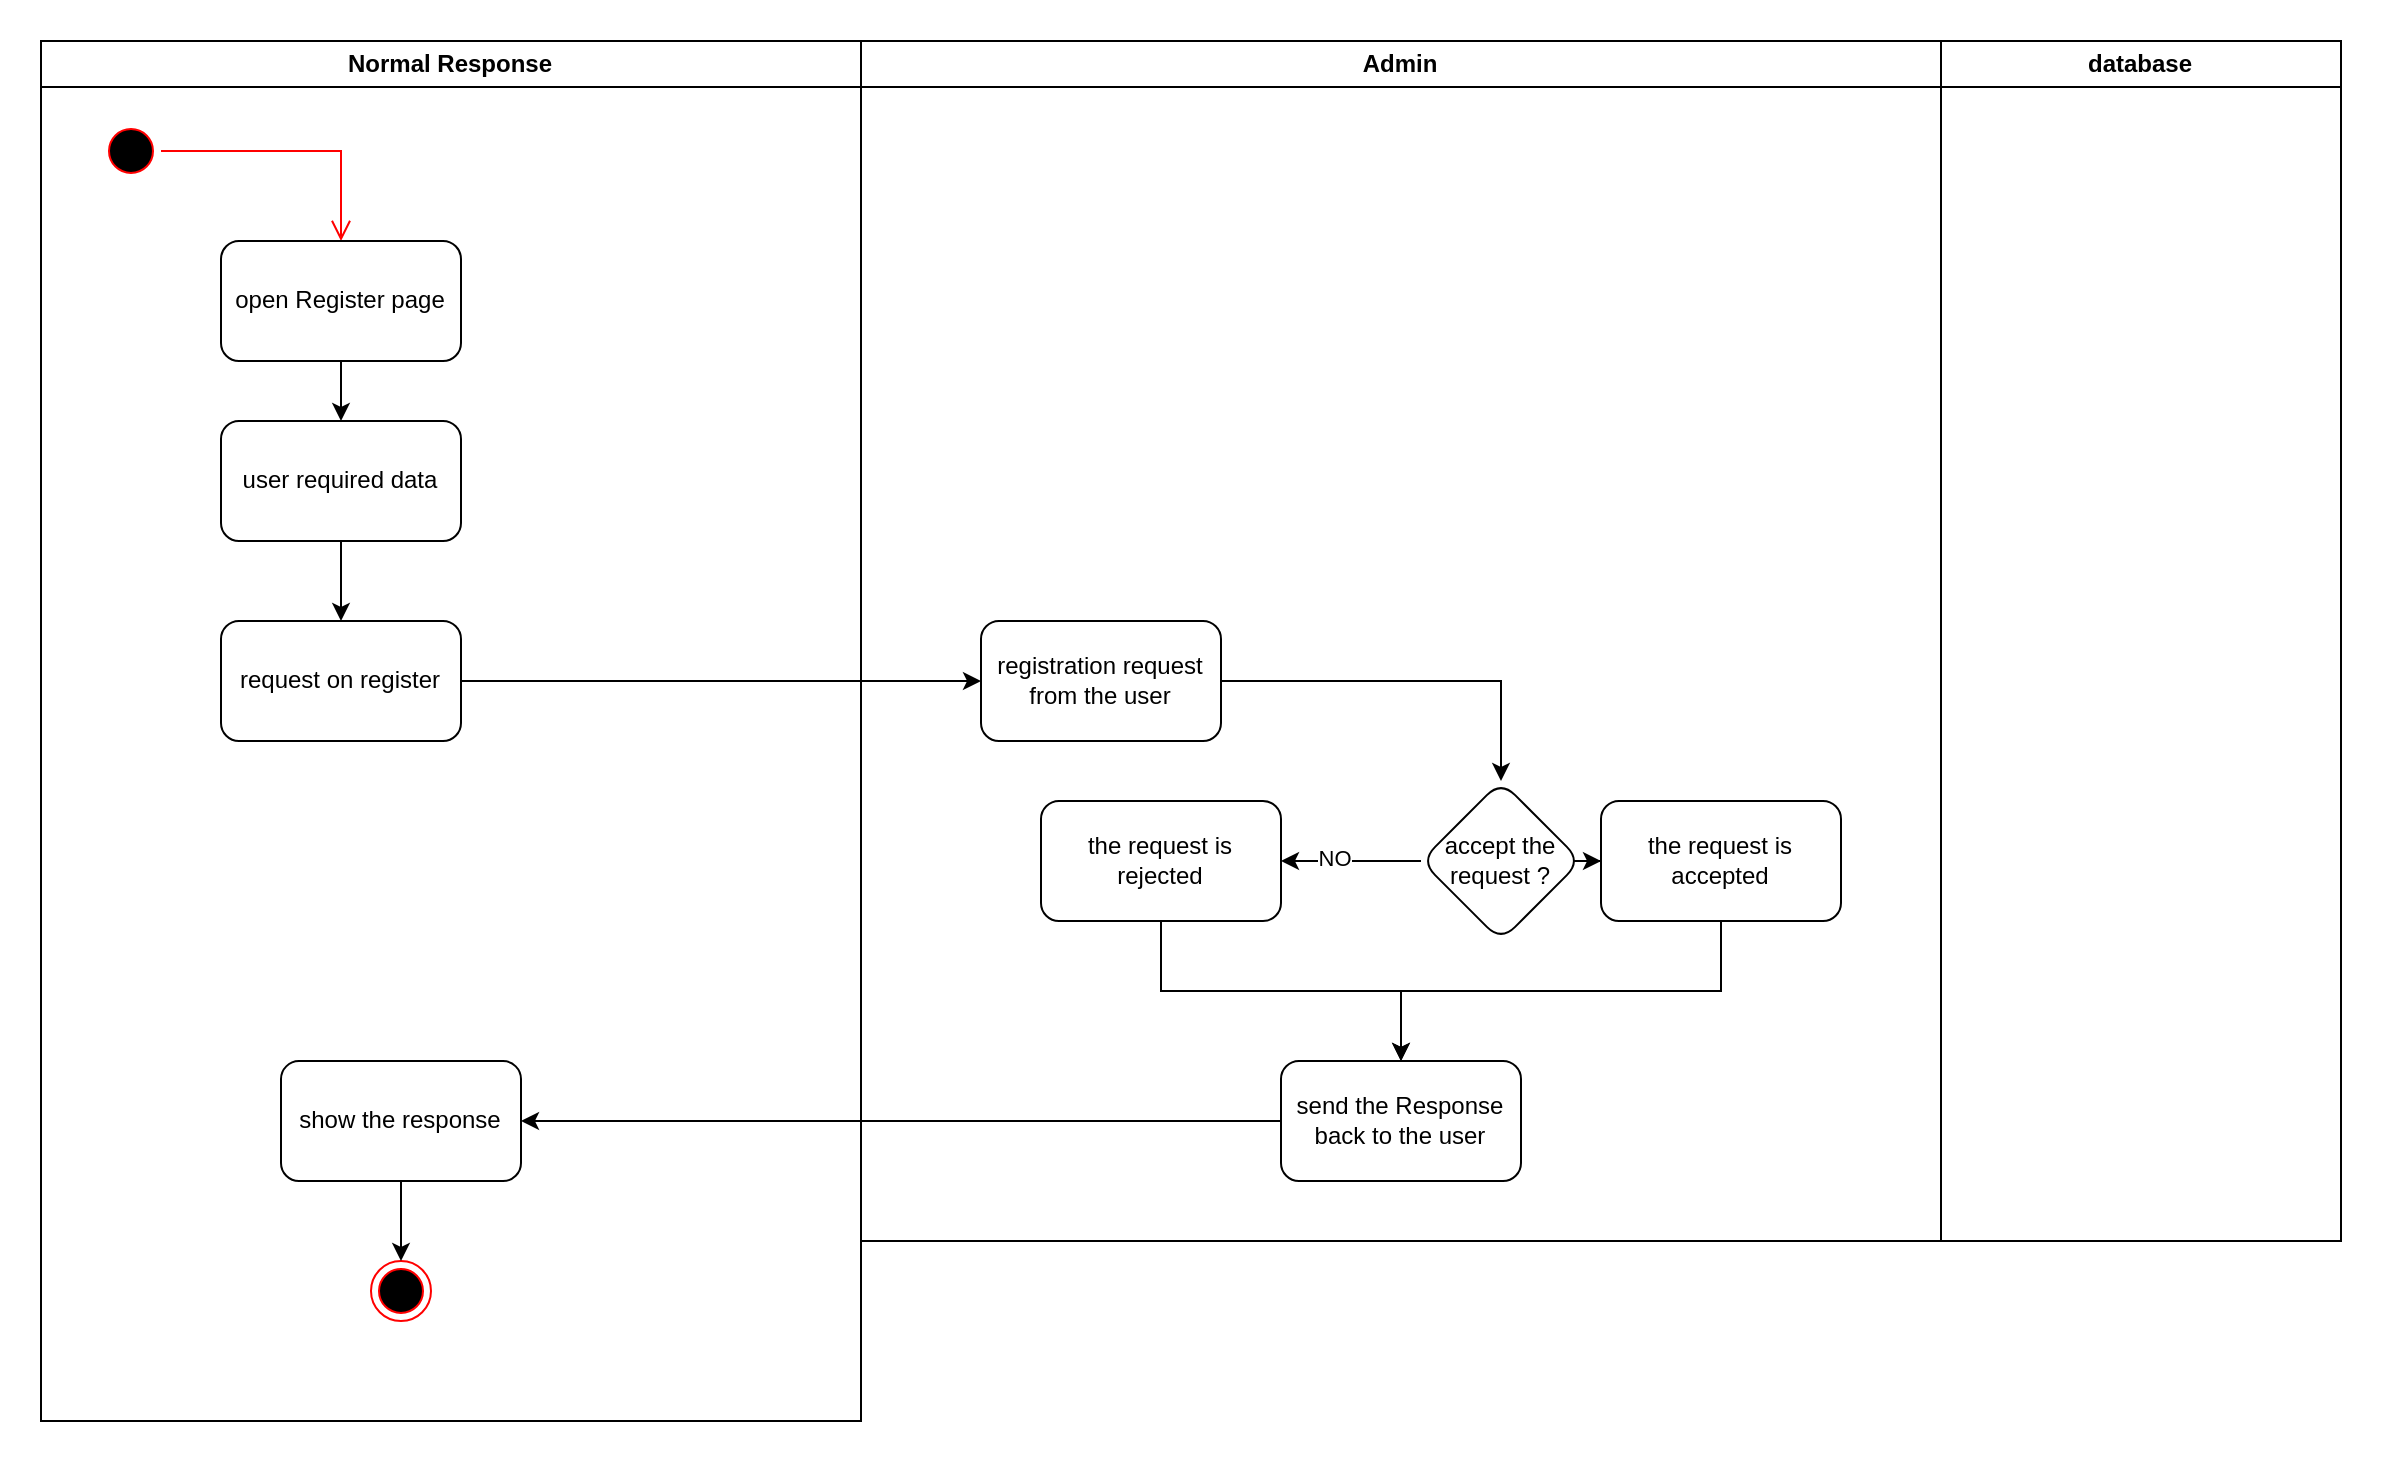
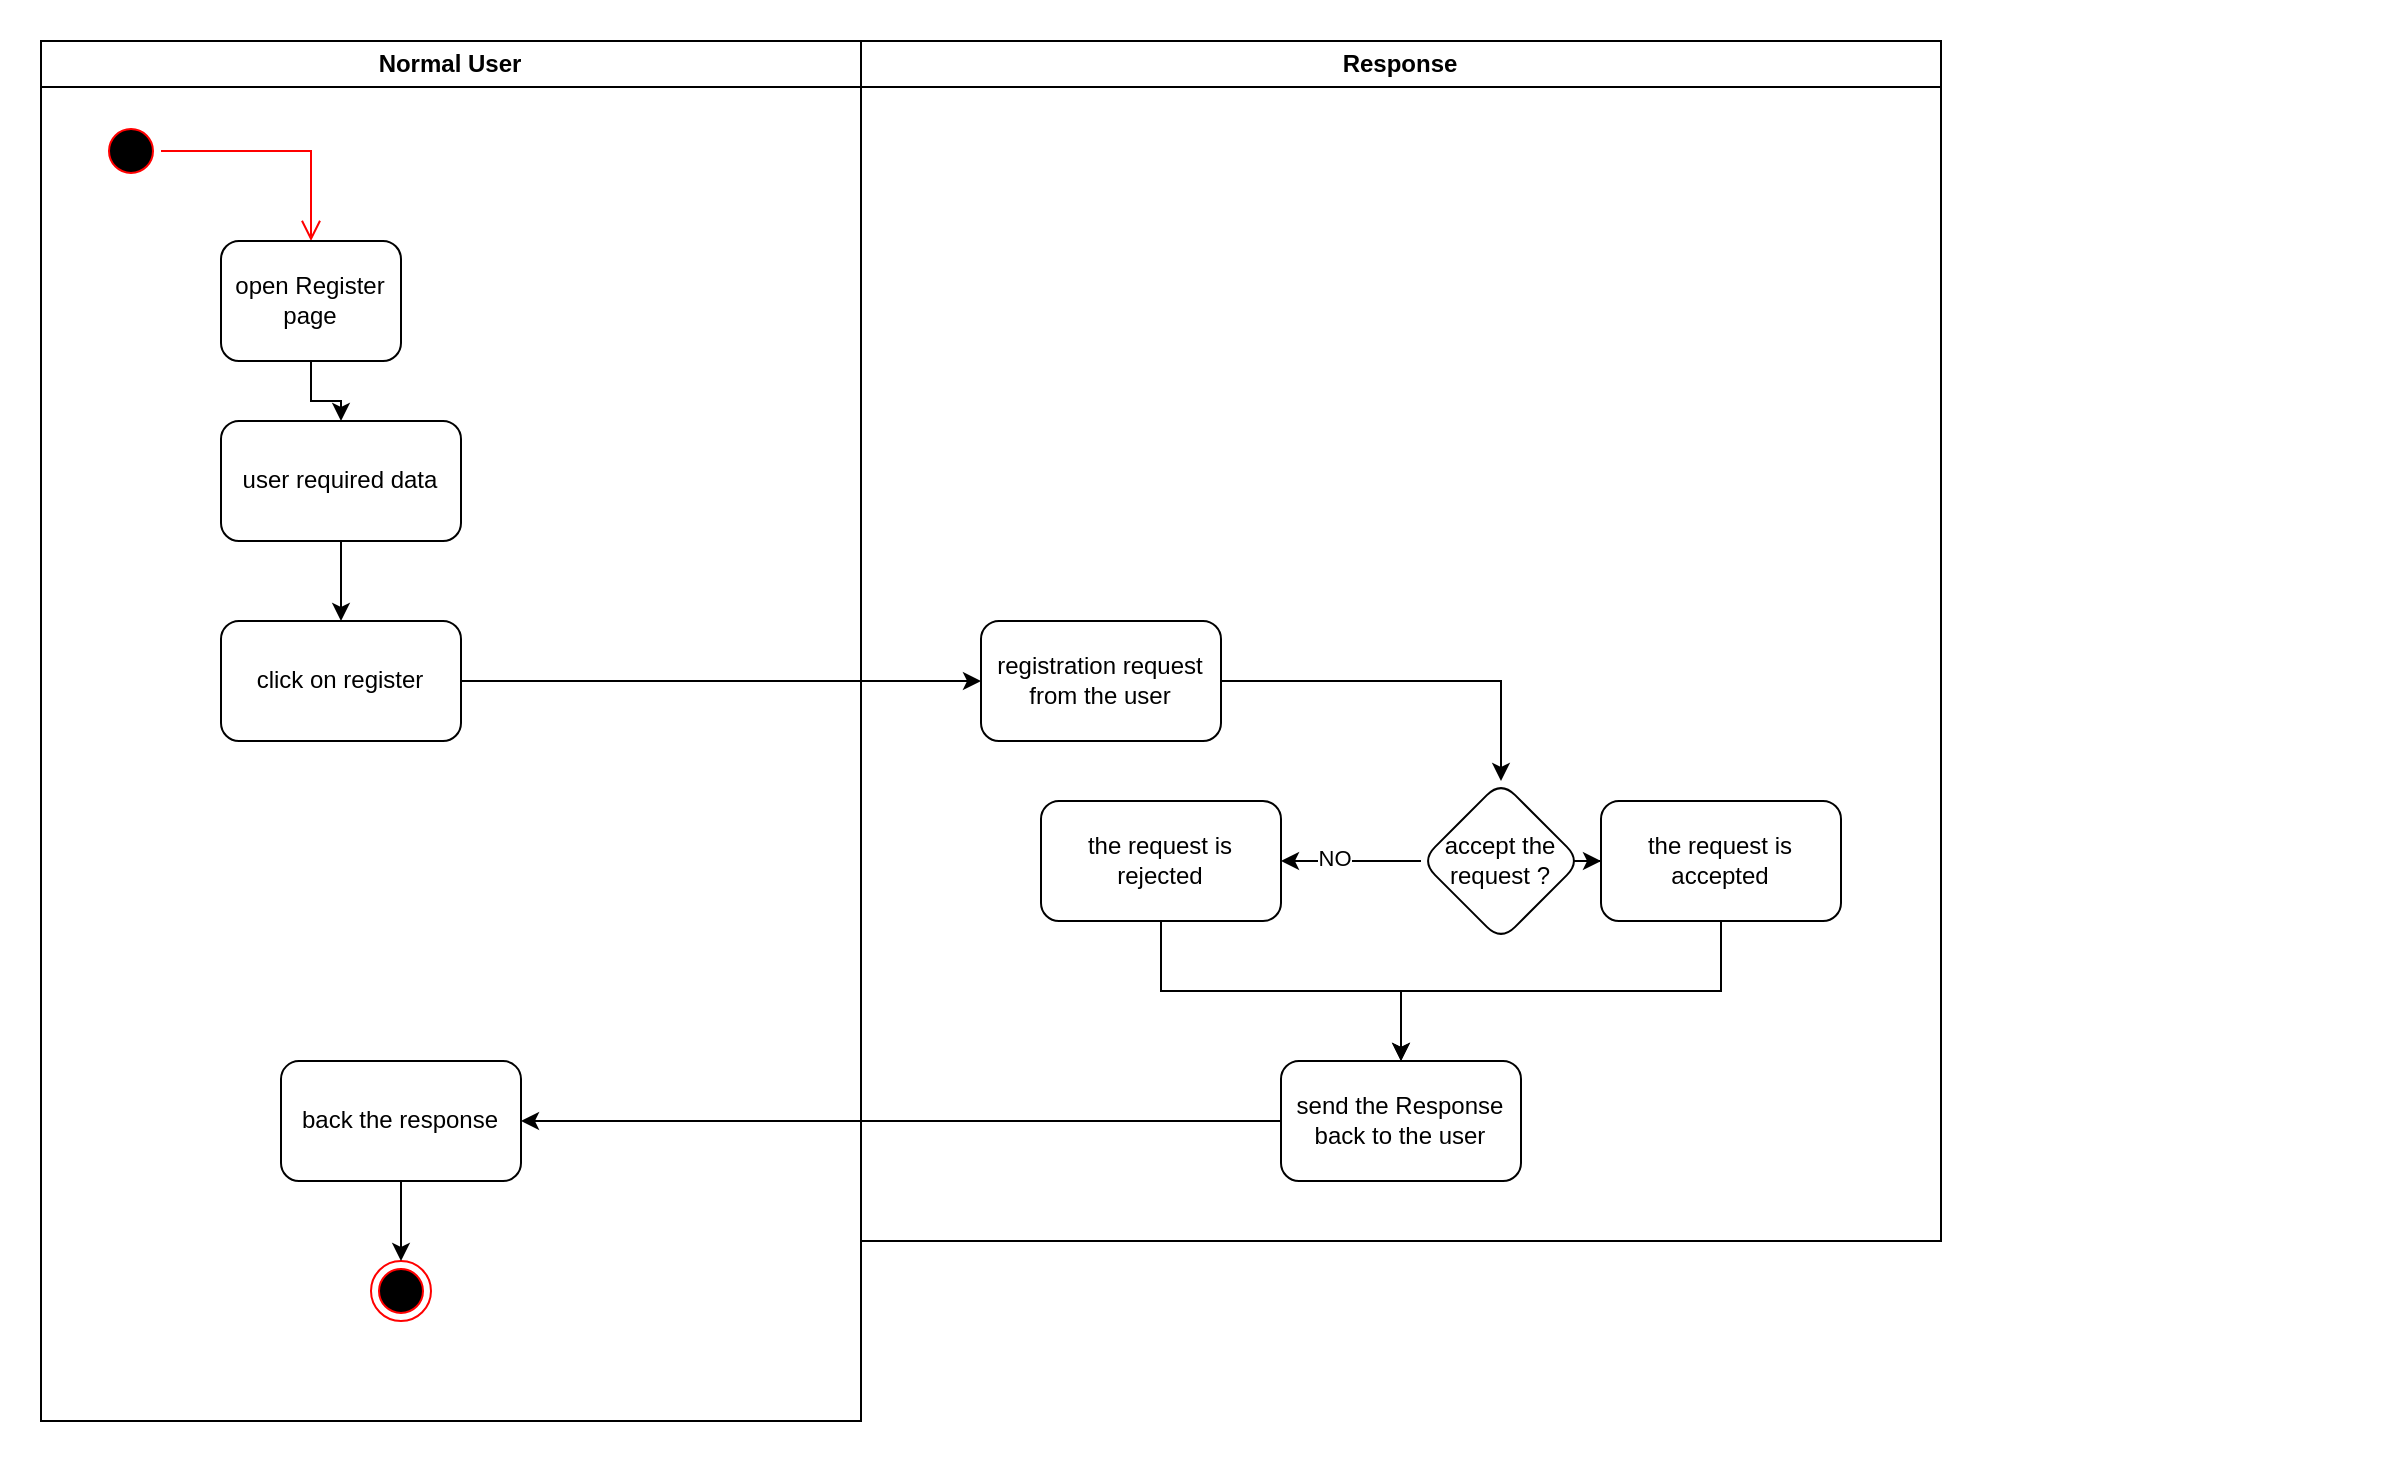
node "Normal Response": label "Normal Response" -> "Normal User"
node "Admin": label "Admin" -> "Response"
node "open Register page": size 240x120 -> 180x120
node "database": removed
node "request on register": label "request on register" -> "click on register"
node "show the response": label "show the response" -> "back the response"
